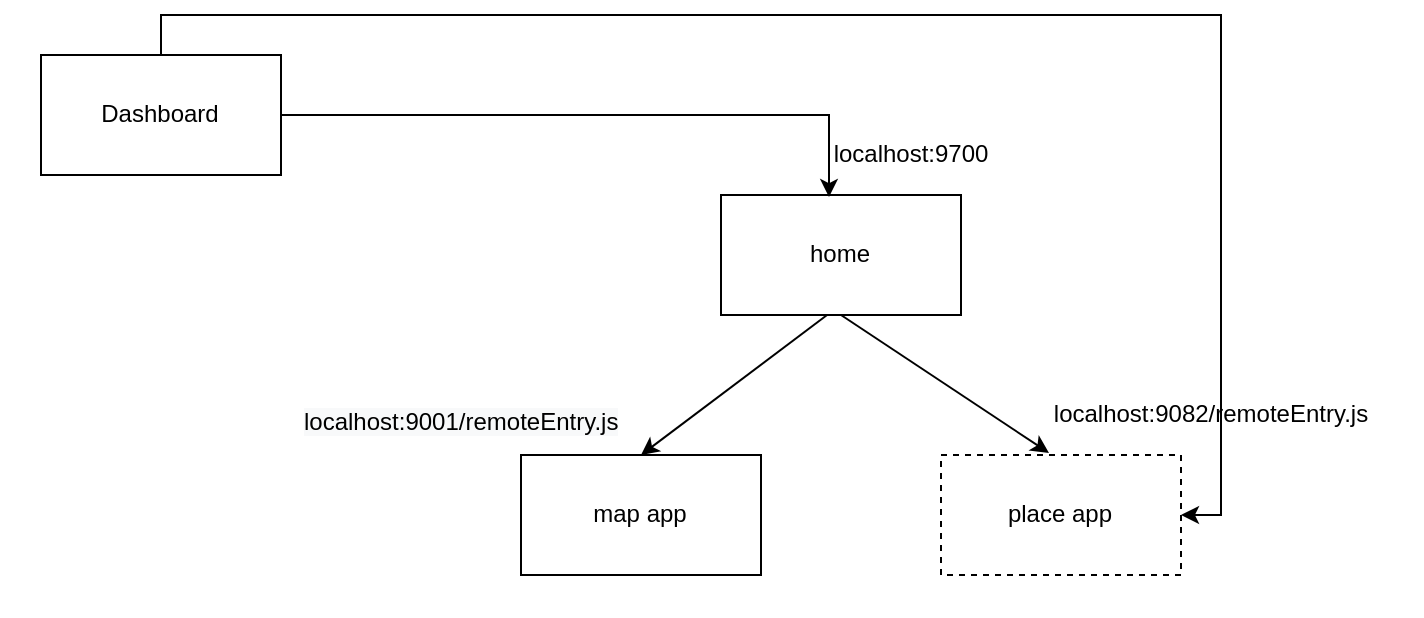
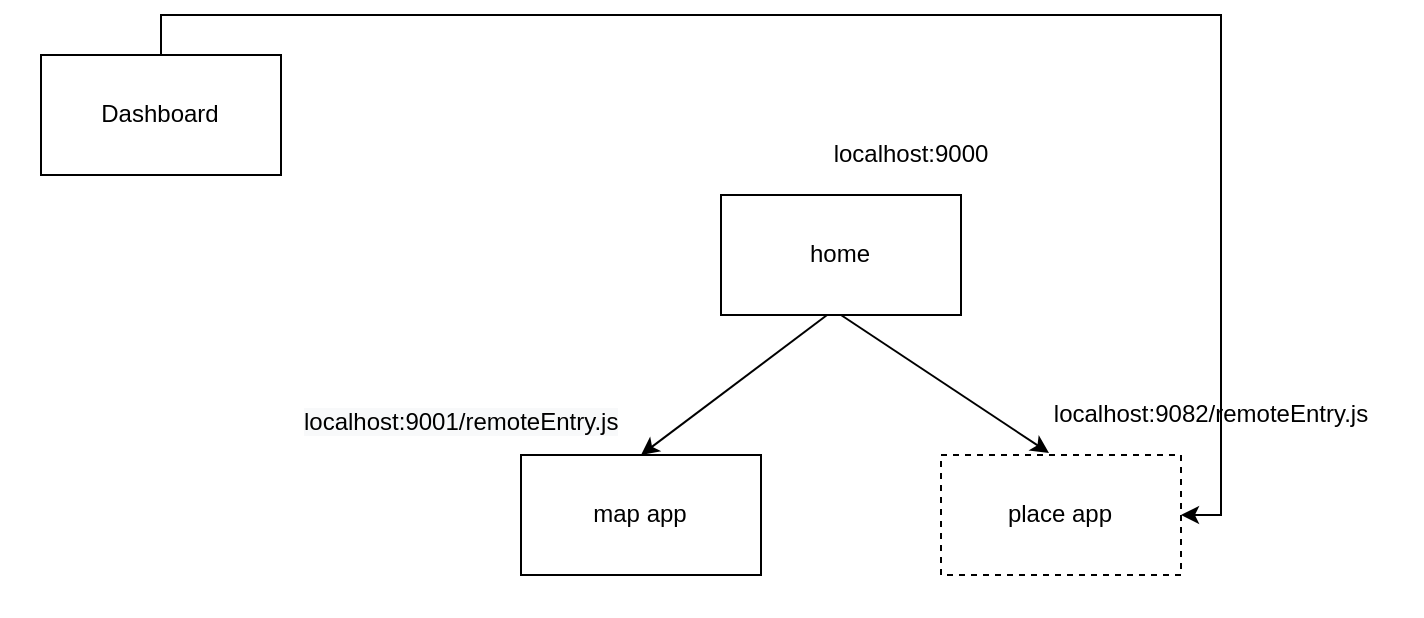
edge "Dashboard" -> "home": removed
node "localhost:9700": label "localhost:9700" -> "localhost:9000"
